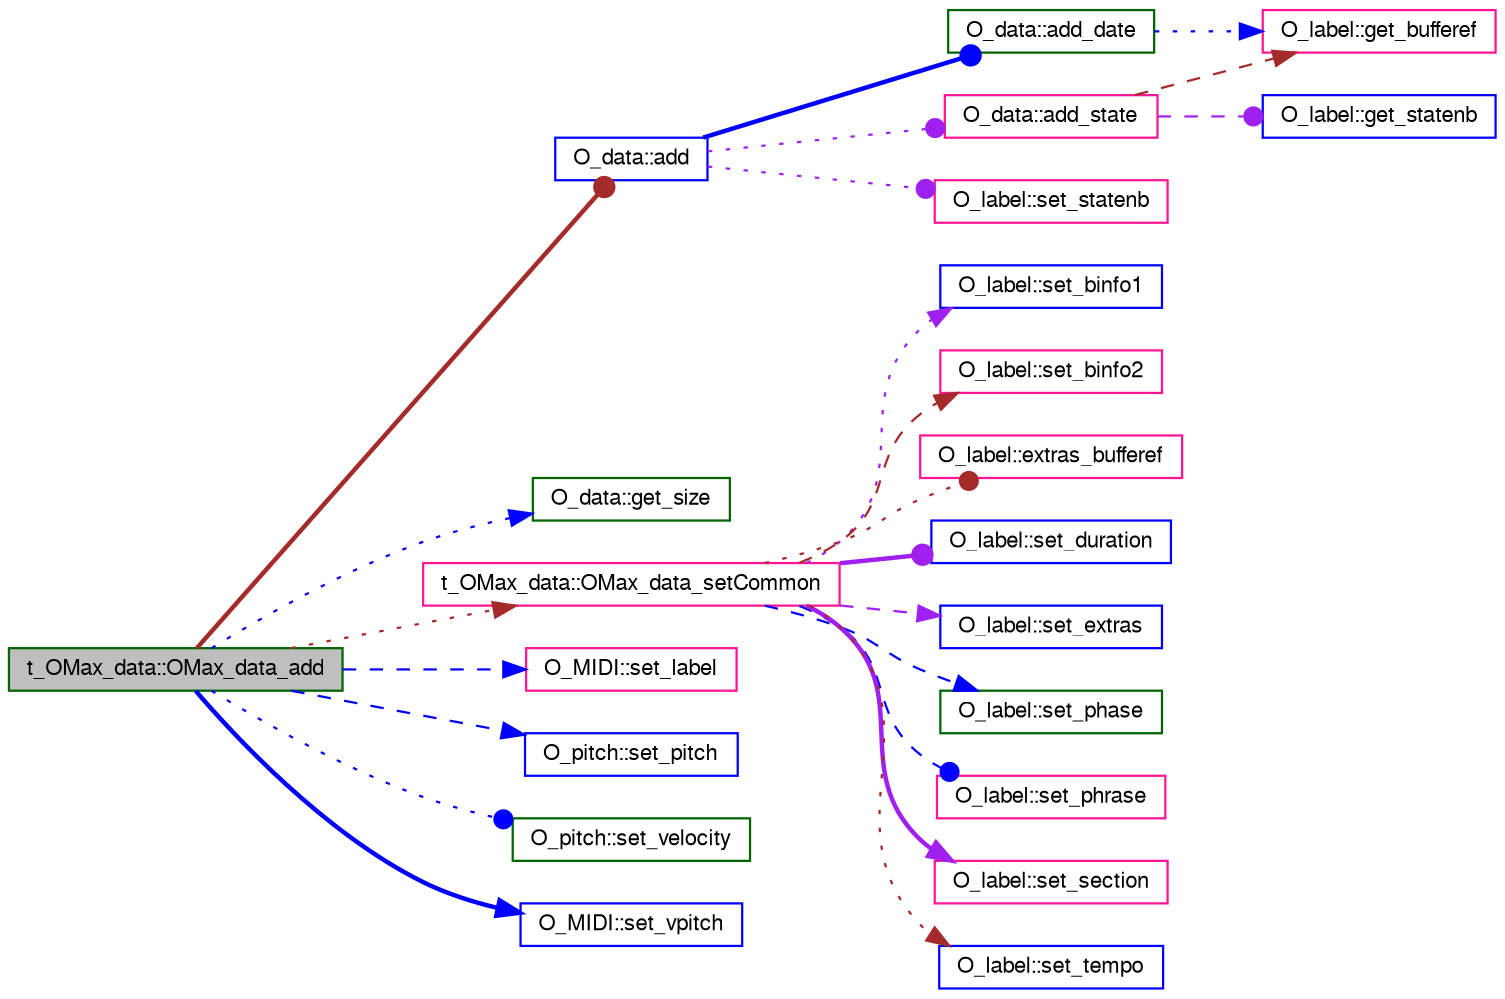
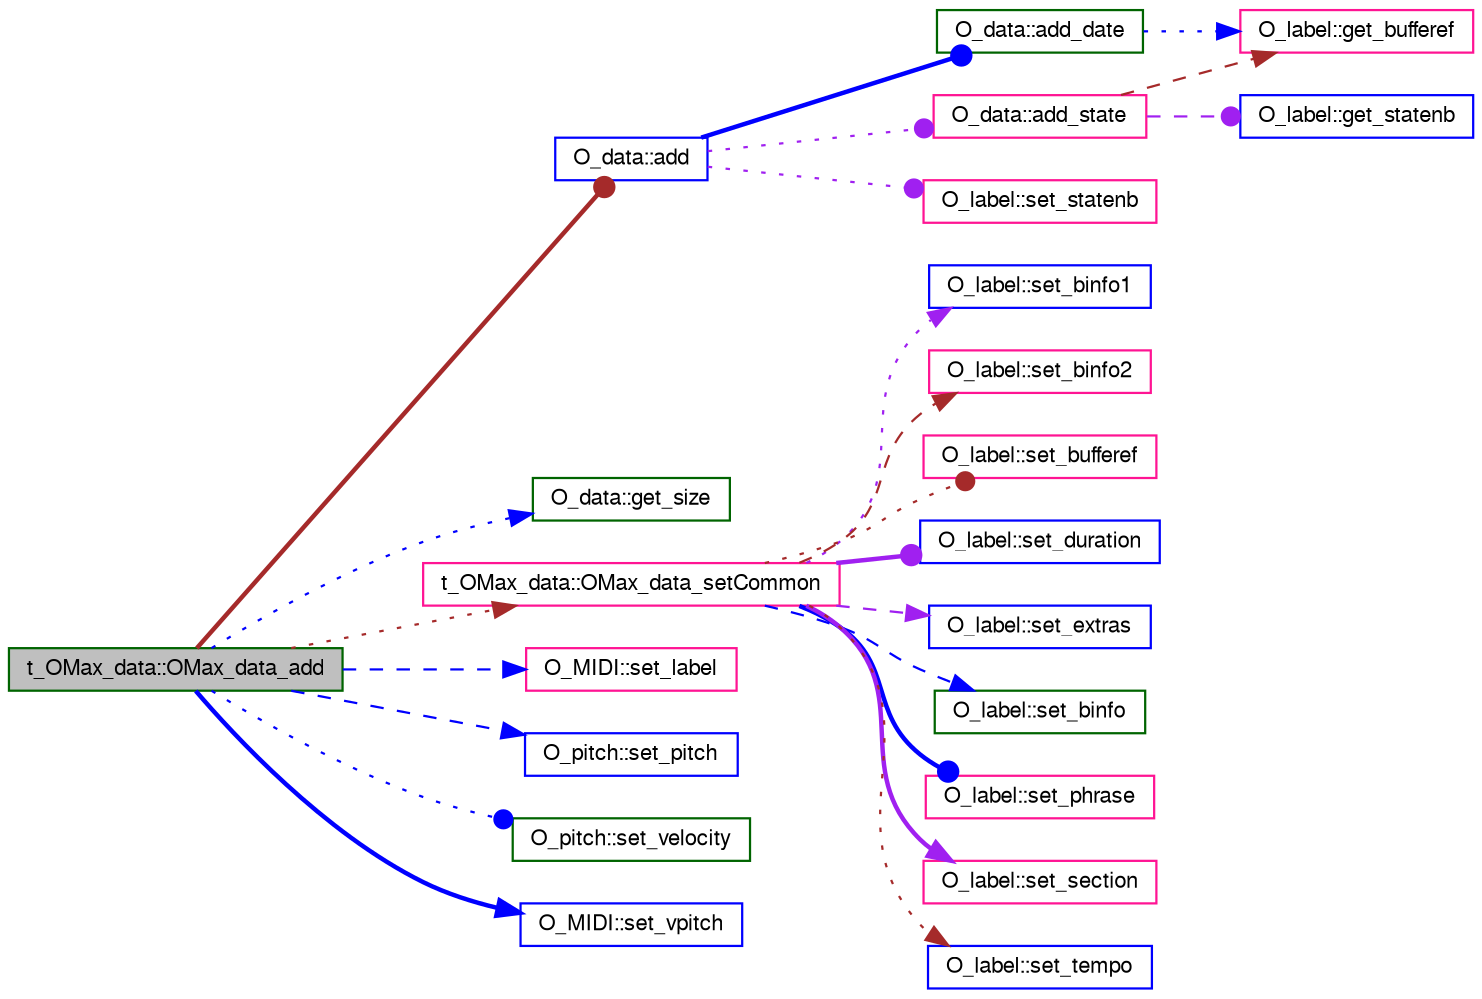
node "O_label::extras_bufferef": label "O_label::extras_bufferef" -> "O_label::set_bufferef"
node "O_label::set_phase": label "O_label::set_phase" -> "O_label::set_binfo"
edge "t_OMax_data::OMax_data_setCommon" -> "O_label::set_phrase": style dashed -> bold
